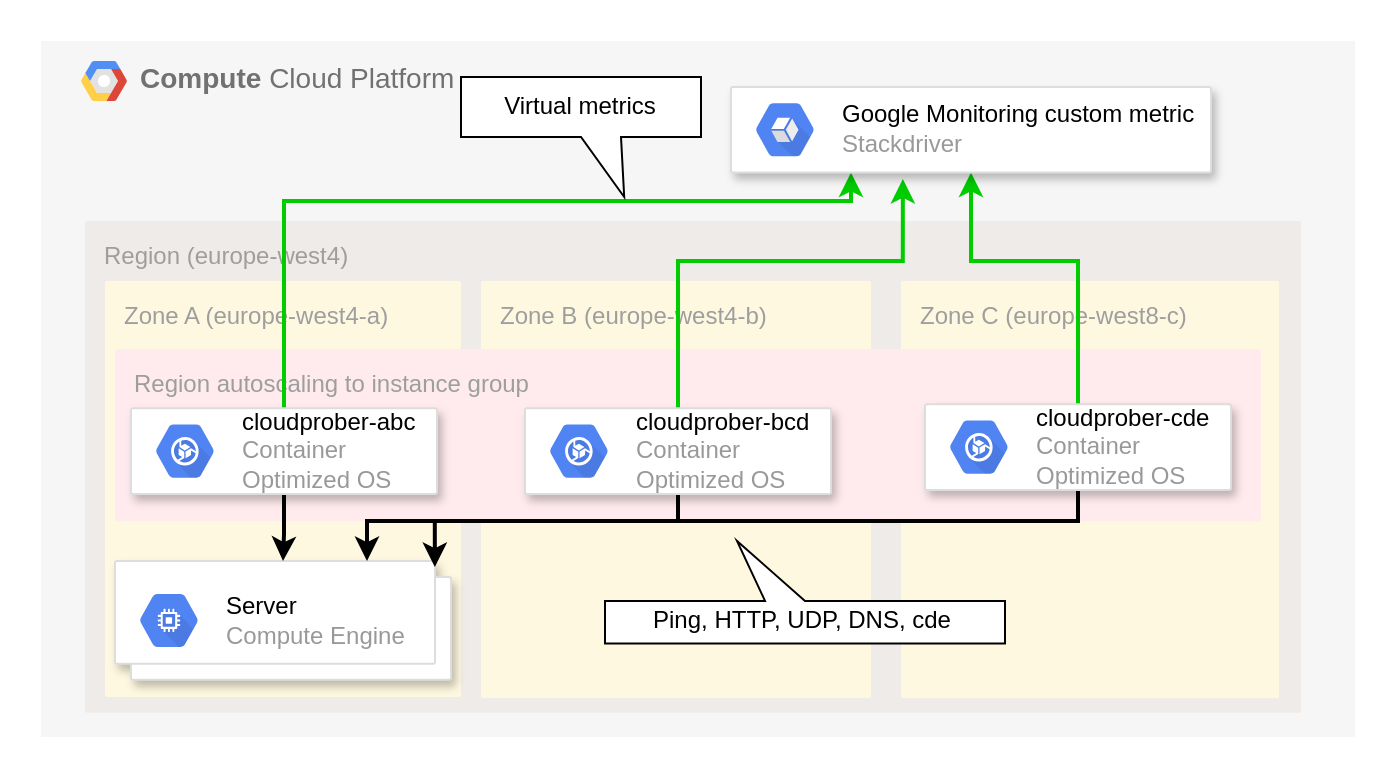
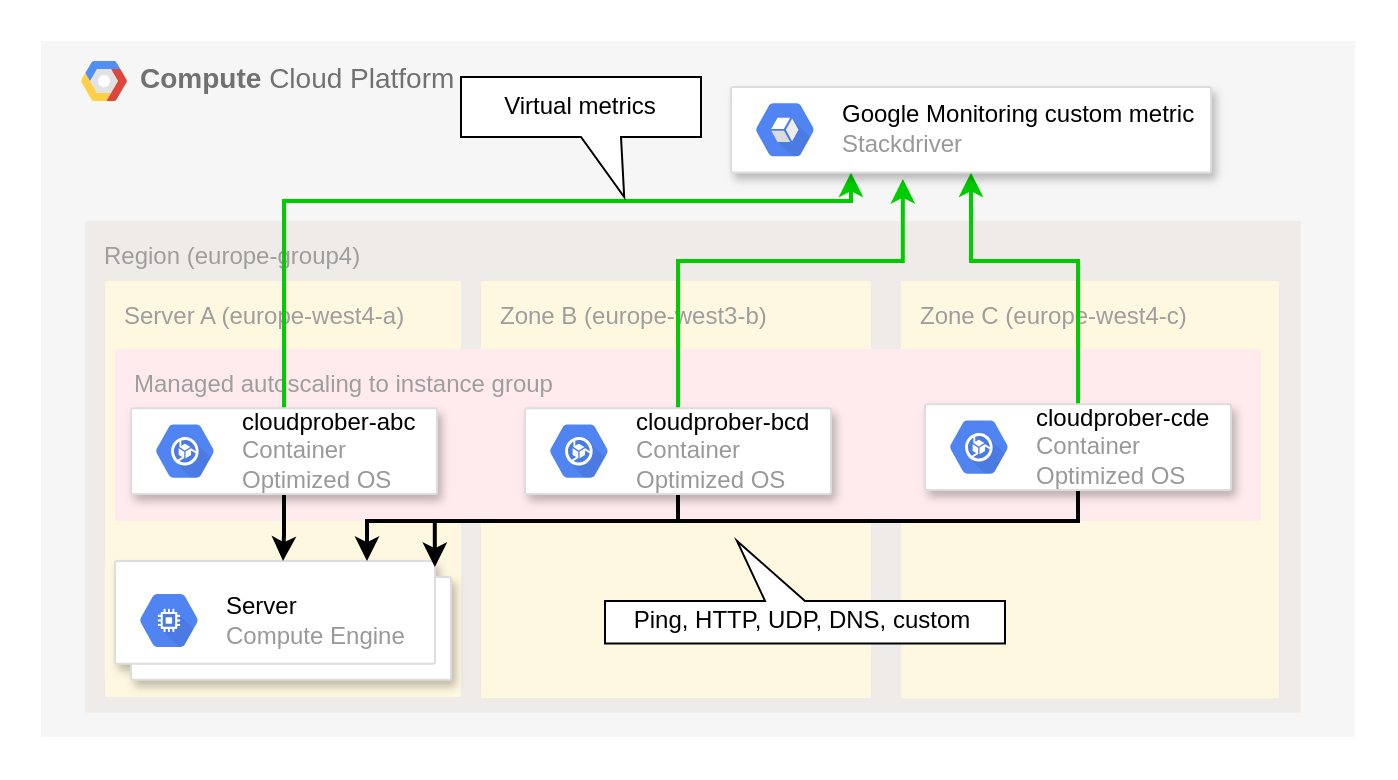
node "Region (europe-west4)": label "Region (europe-west4)" -> "Region (europe-group4)"
node "Zone A (europe-west4-a)": label "Zone A (europe-west4-a)" -> "Server A (europe-west4-a)"
node "Zone B (europe-west4-b)": label "Zone B (europe-west4-b)" -> "Zone B (europe-west3-b)"
node "Zone C (europe-west8-c)": label "Zone C (europe-west8-c)" -> "Zone C (europe-west4-c)"
node "Region autoscaling to instance group": label "Region autoscaling to instance group" -> "Managed autoscaling to instance group"
node "Ping, HTTP, UDP, DNS, cde": label "Ping, HTTP, UDP, DNS, cde" -> "Ping, HTTP, UDP, DNS, custom"
